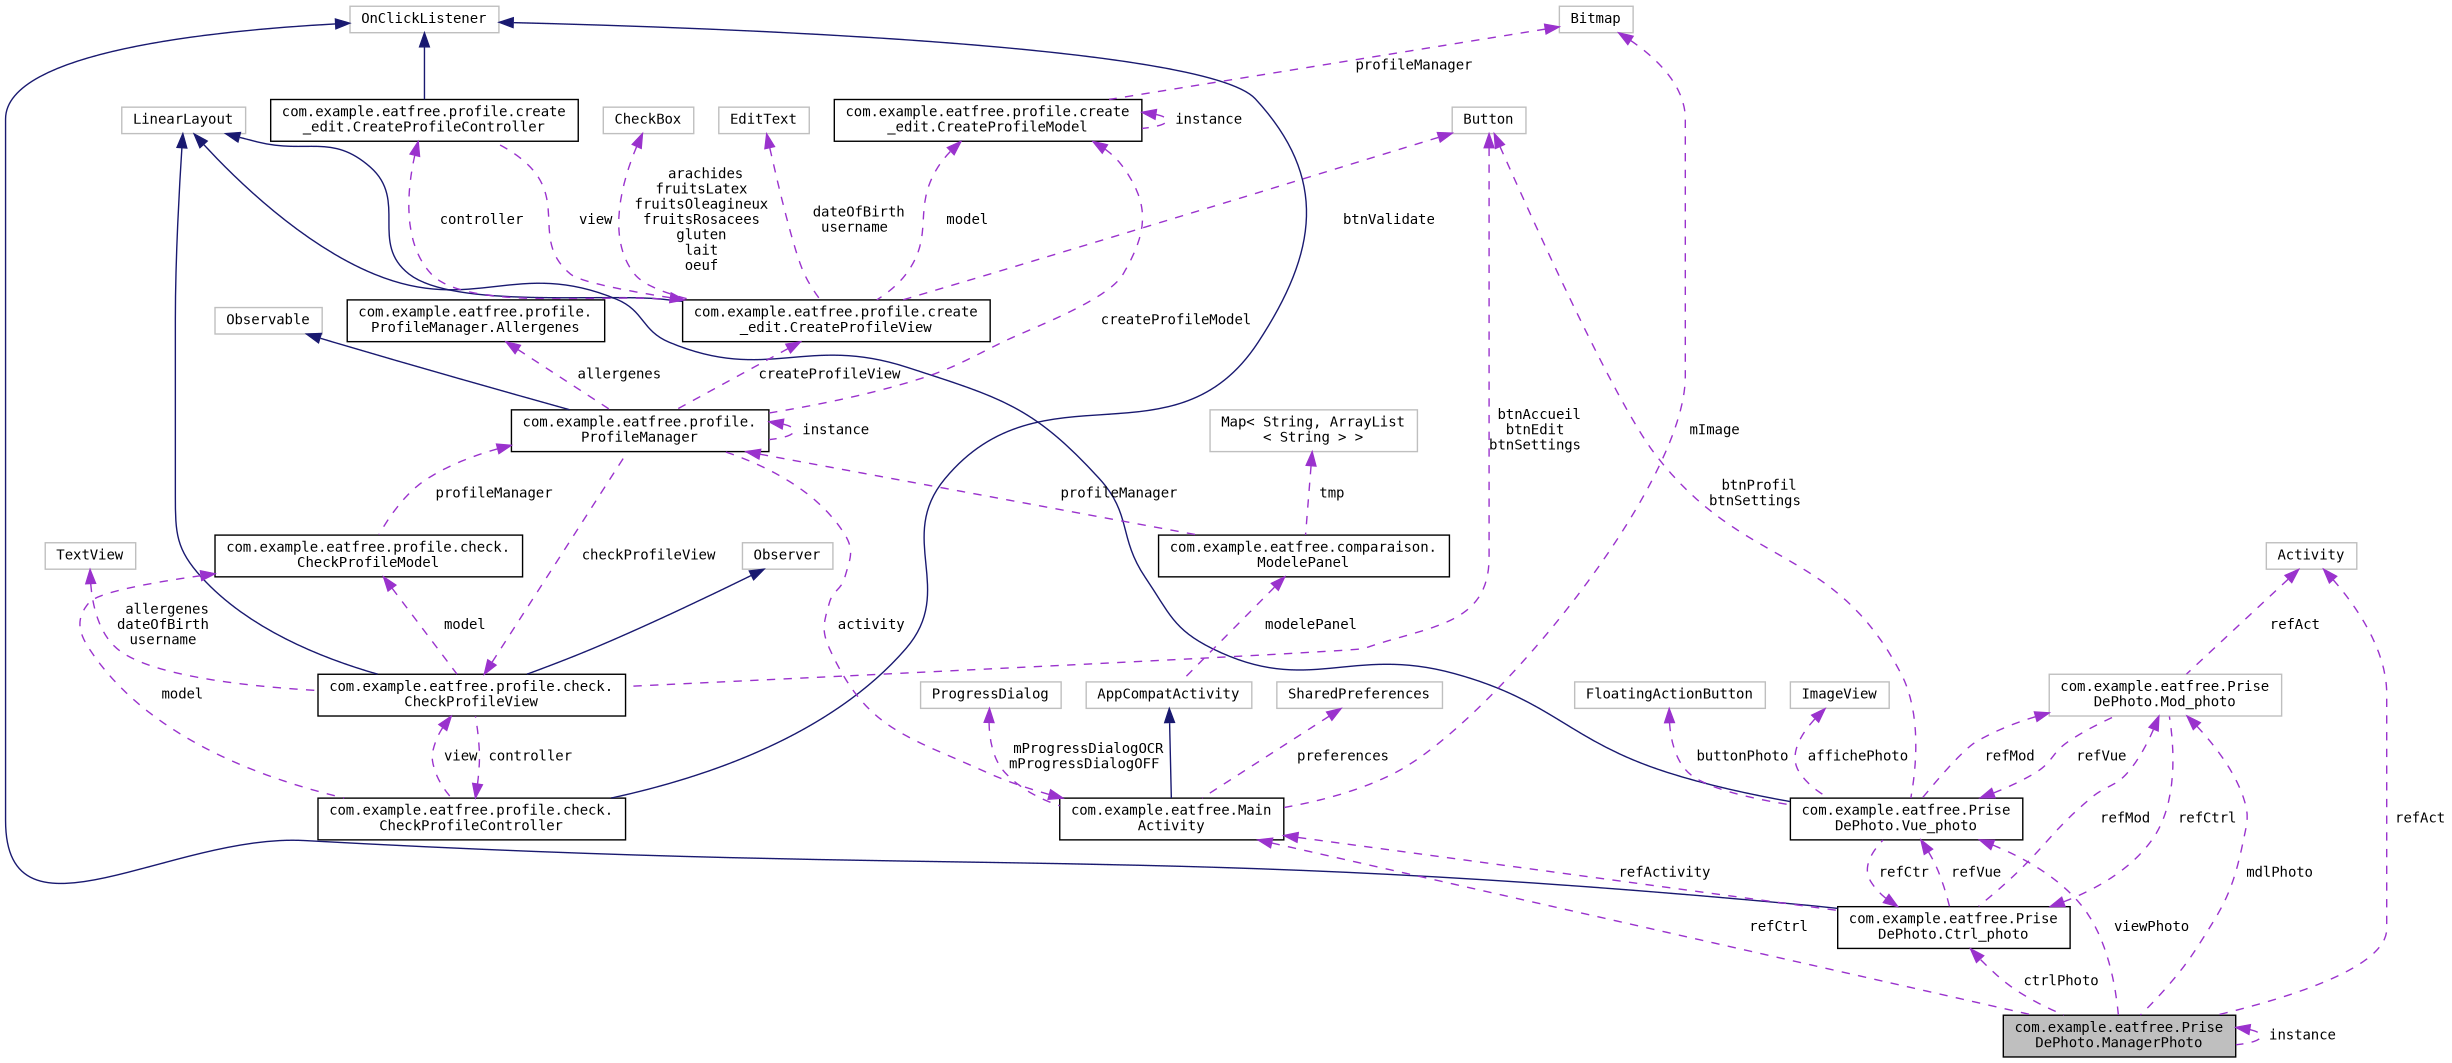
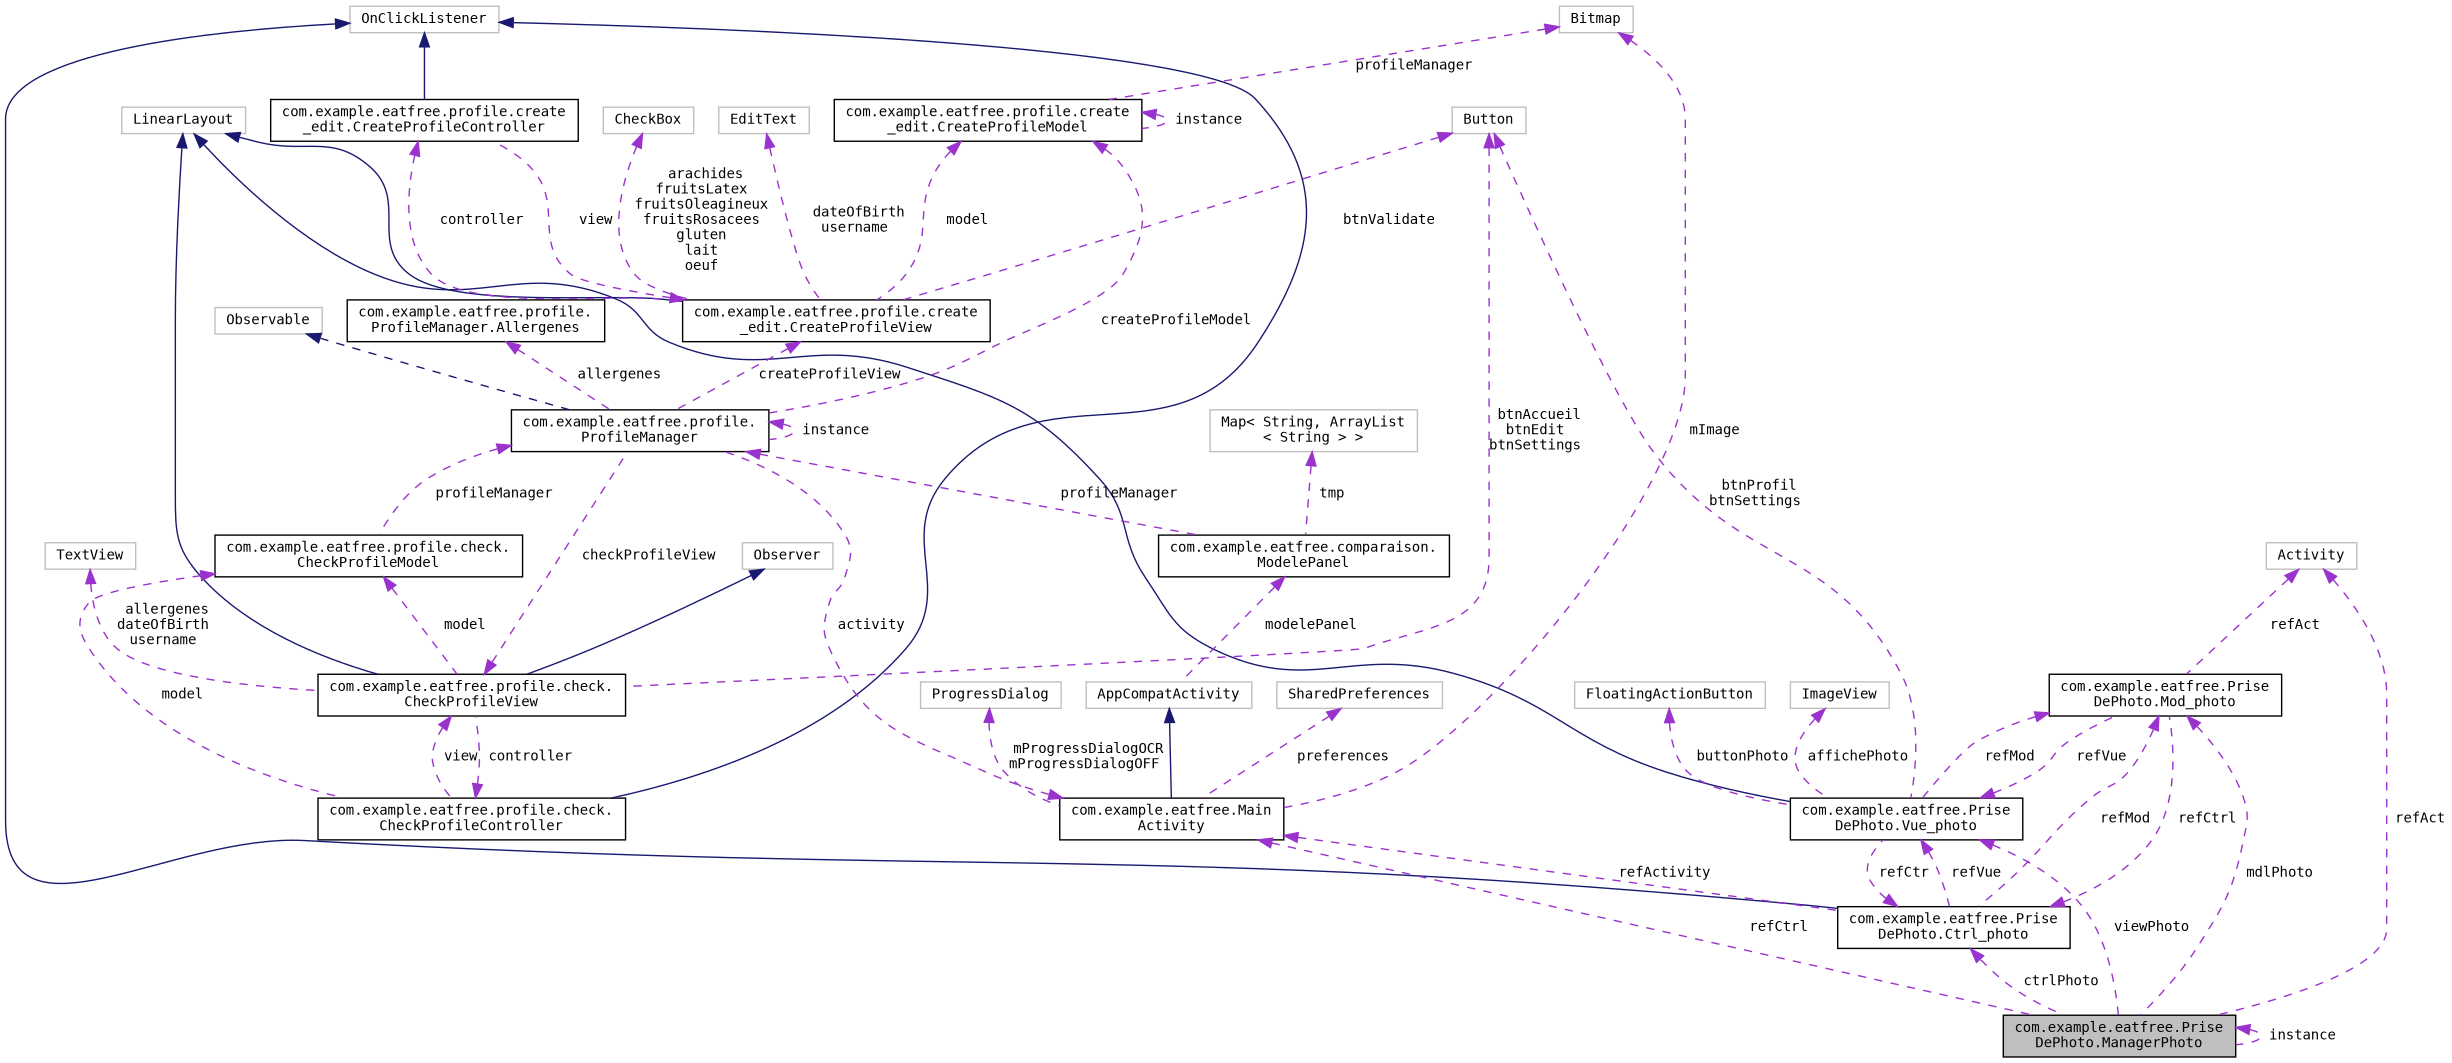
edge "com.example.eatfree.profile. ProfileManager" -> "Observable": style solid -> dashed
node "com.example.eatfree.Prise DePhoto.Mod_photo": color grey75 -> black
